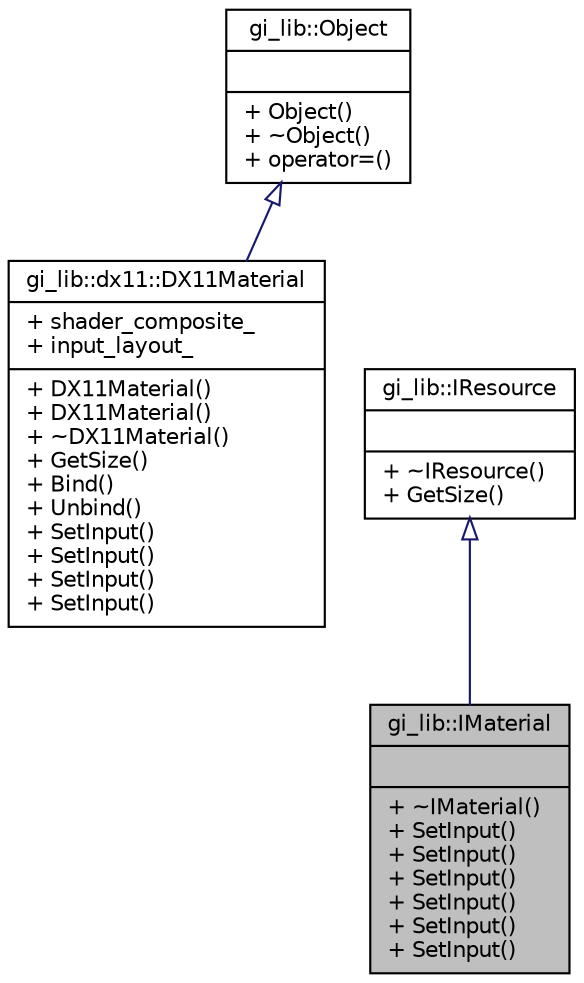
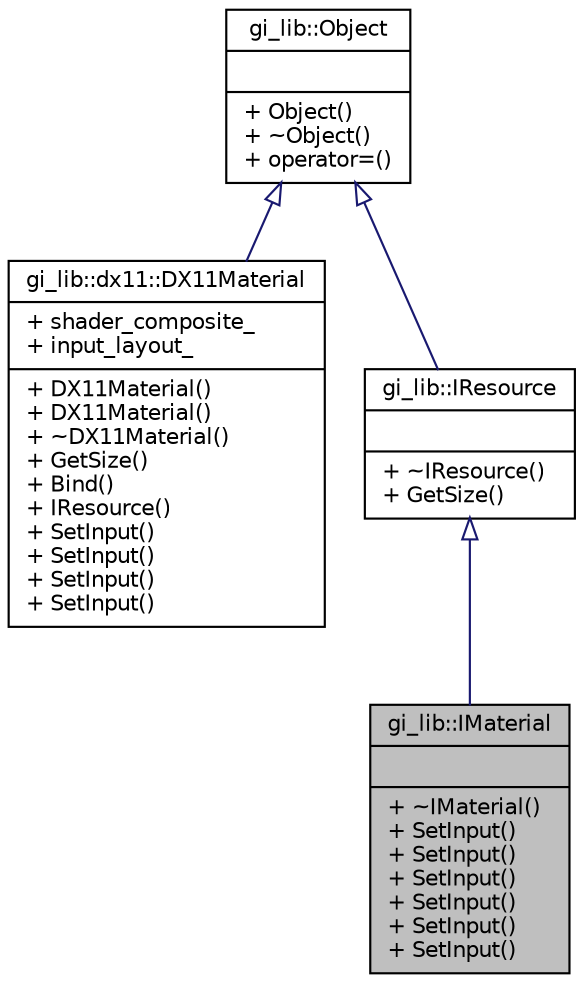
edge "gi_lib::IResource" -> "gi_lib::Object": added
node "gi_lib::dx11::DX11Material": text "+ Unbind()" -> "+ IResource()"
